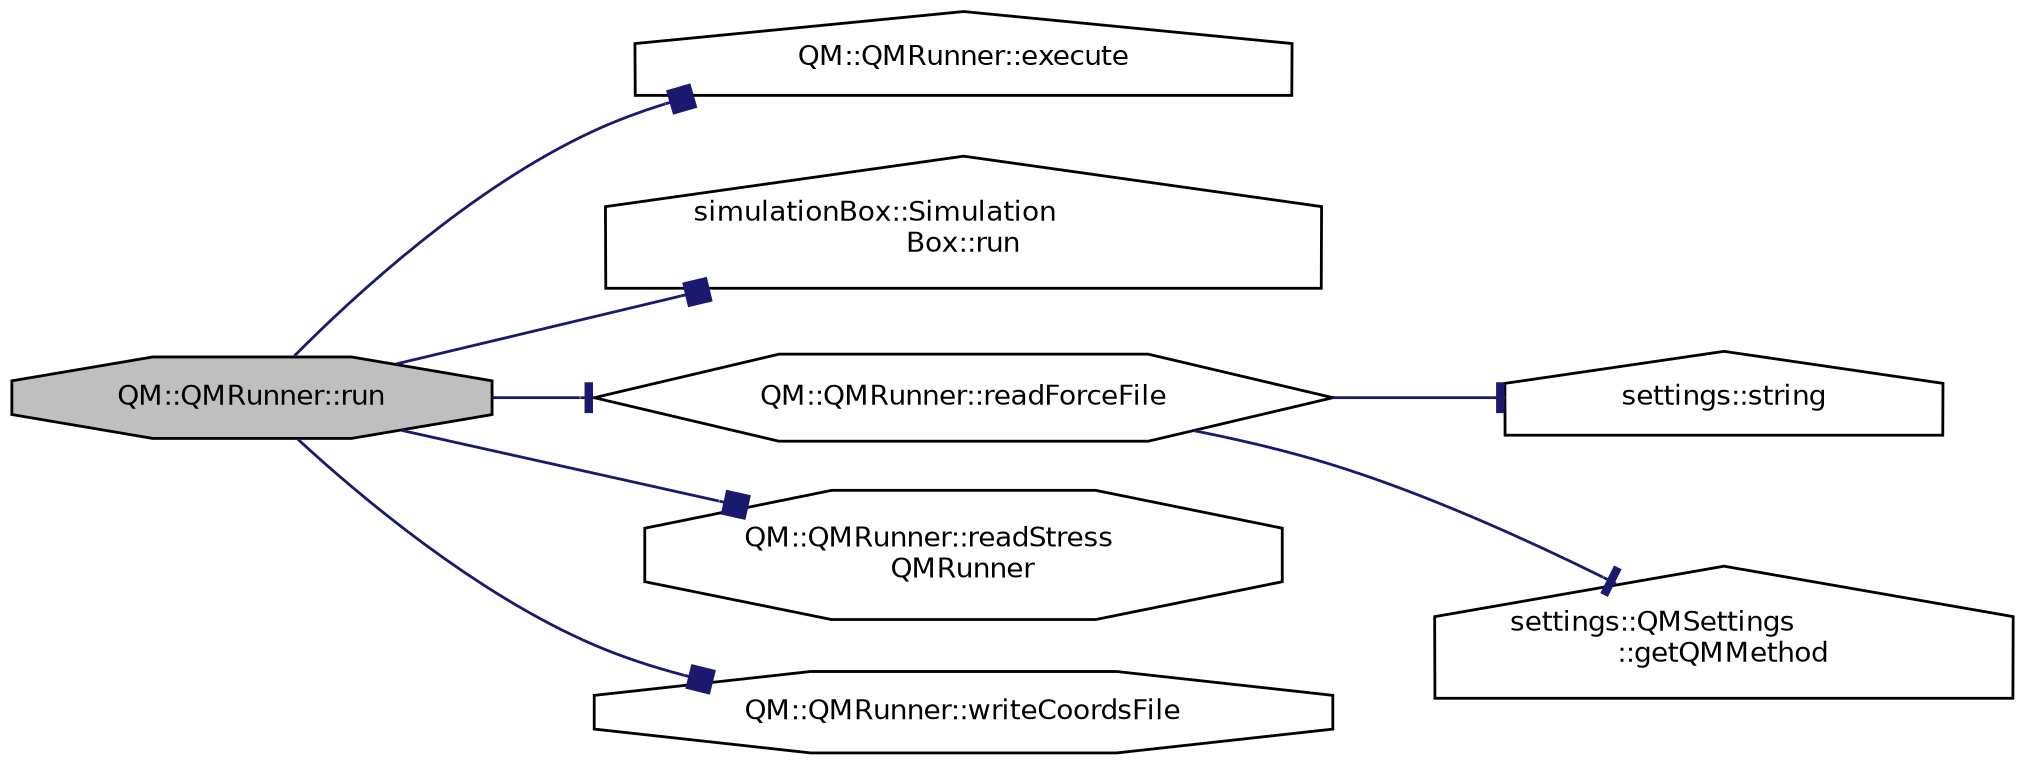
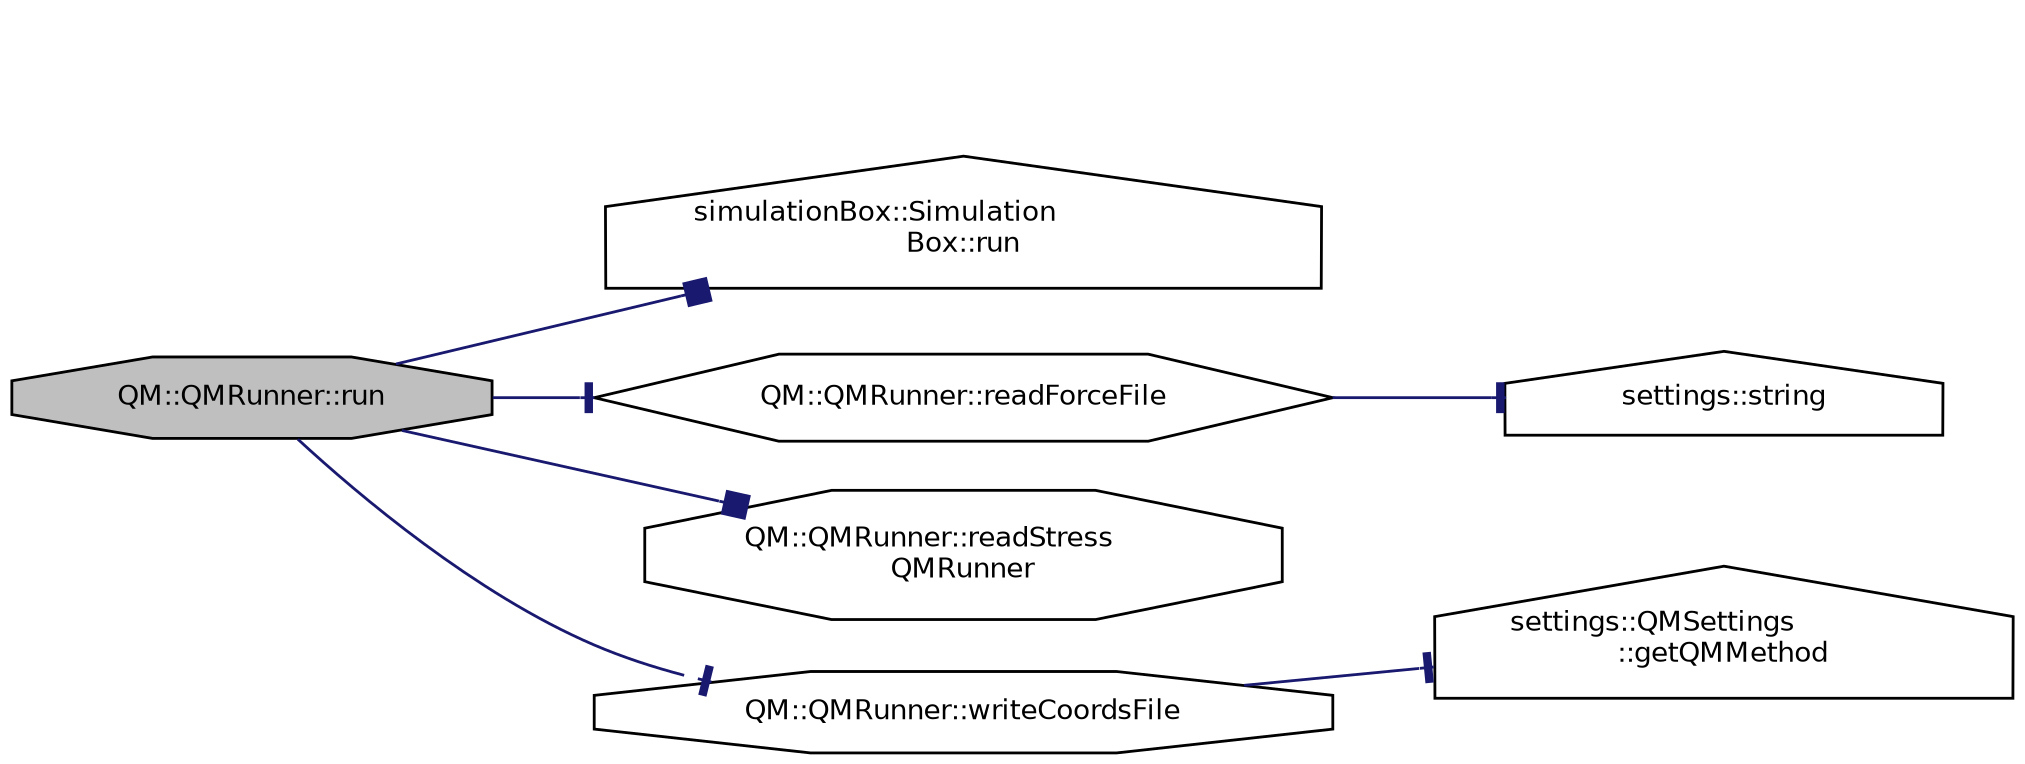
node "QM::QMRunner::execute": removed
edge "QM::QMRunner::readForceFile" -> "settings::QMSettings ::getQMMethod": now "QM::QMRunner::writeCoordsFile" -> "settings::QMSettings ::getQMMethod"
edge "QM::QMRunner::run" -> "QM::QMRunner::writeCoordsFile": arrowhead box -> tee
